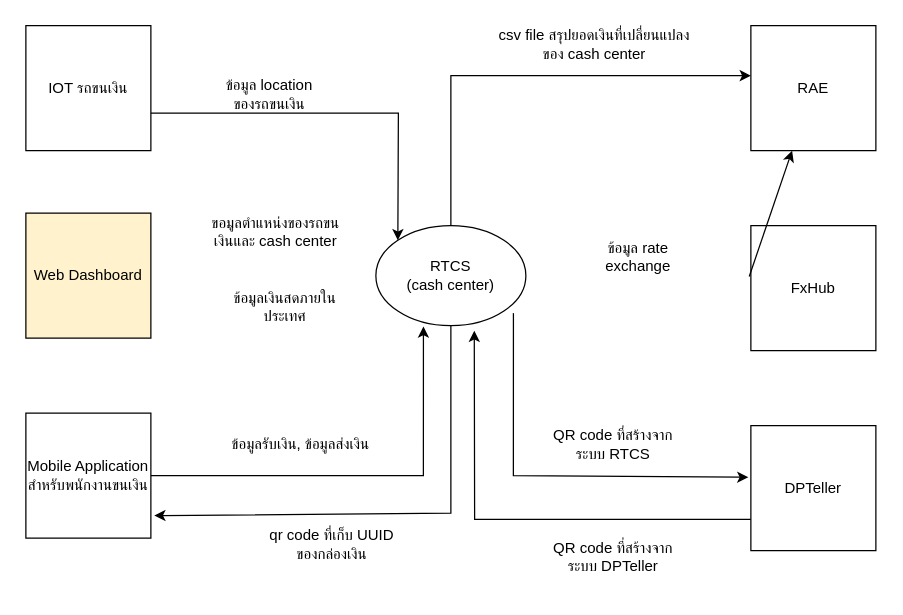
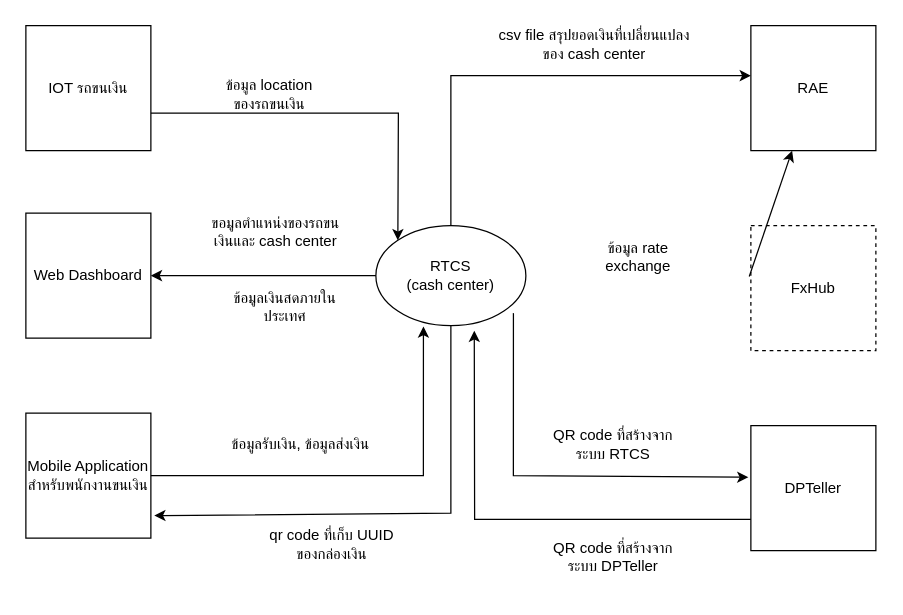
node "Web Dashboard": fillcolor #fff2cc -> #ffffff
edge "RTCS (cash center)" -> "Web Dashboard": added
node "FxHub": style solid -> dashed
